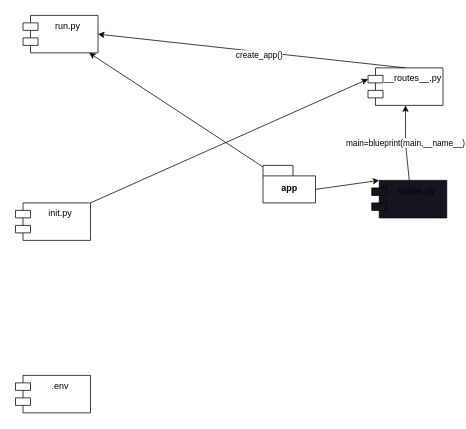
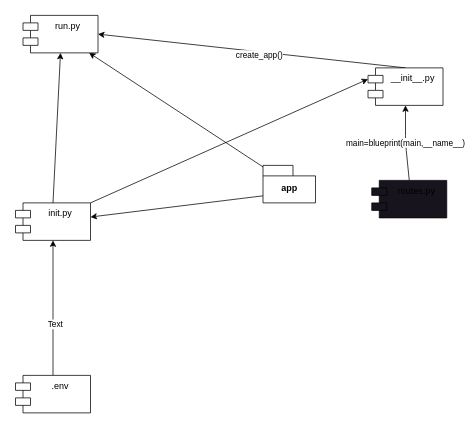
node "__routes__.py": label "__routes__.py" -> "__init__.py"
edge "init.py" -> "run.py": added
edge "app" -> "routes.py": now "app" -> "init.py"
edge ".env" -> "init.py": added, label "Text"
